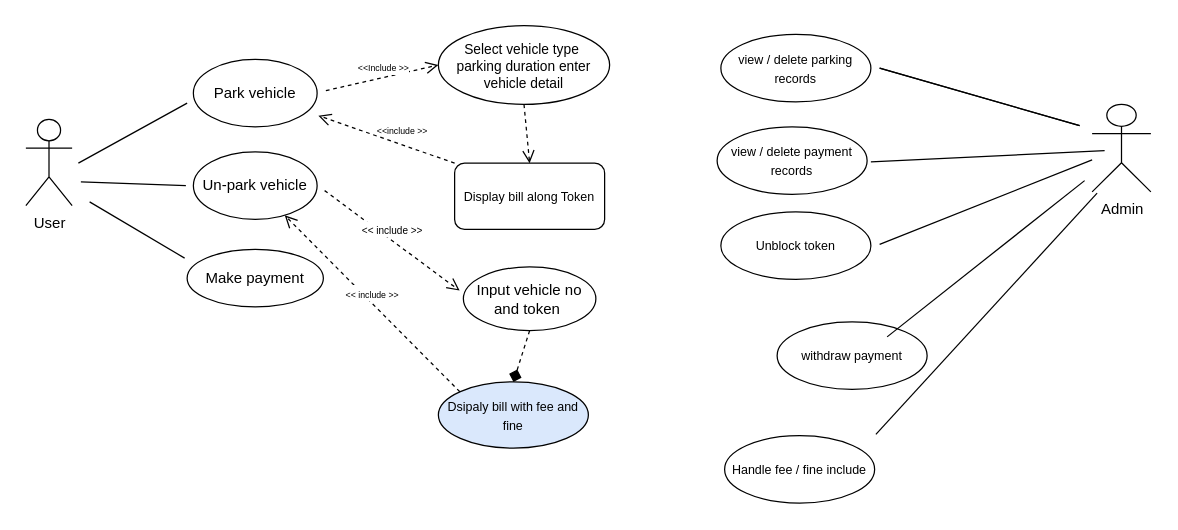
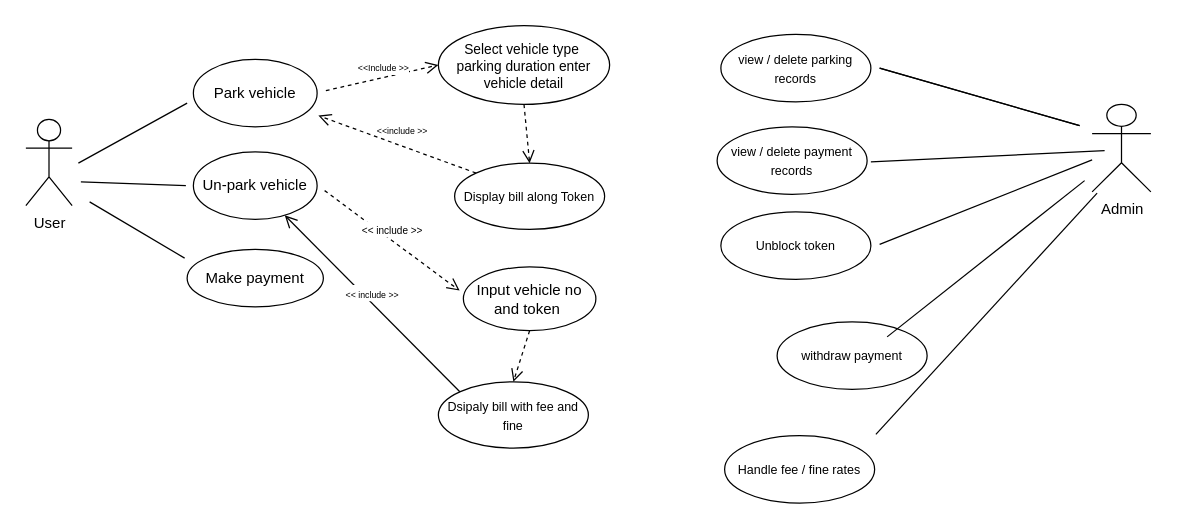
node "Display bill along Token": shape rounded rectangle -> ellipse
edge "Dsipaly bill with fee and fine" -> "Un-park vehicle": style dashed -> solid
edge "Input vehicle no and token" -> "Dsipaly bill with fee and fine": arrowhead diamond -> open
node "Dsipaly bill with fee and fine": fillcolor #dae8fc -> #ffffff
node "Handle fee / fine include": label "Handle fee / fine include" -> "Handle fee / fine rates"
